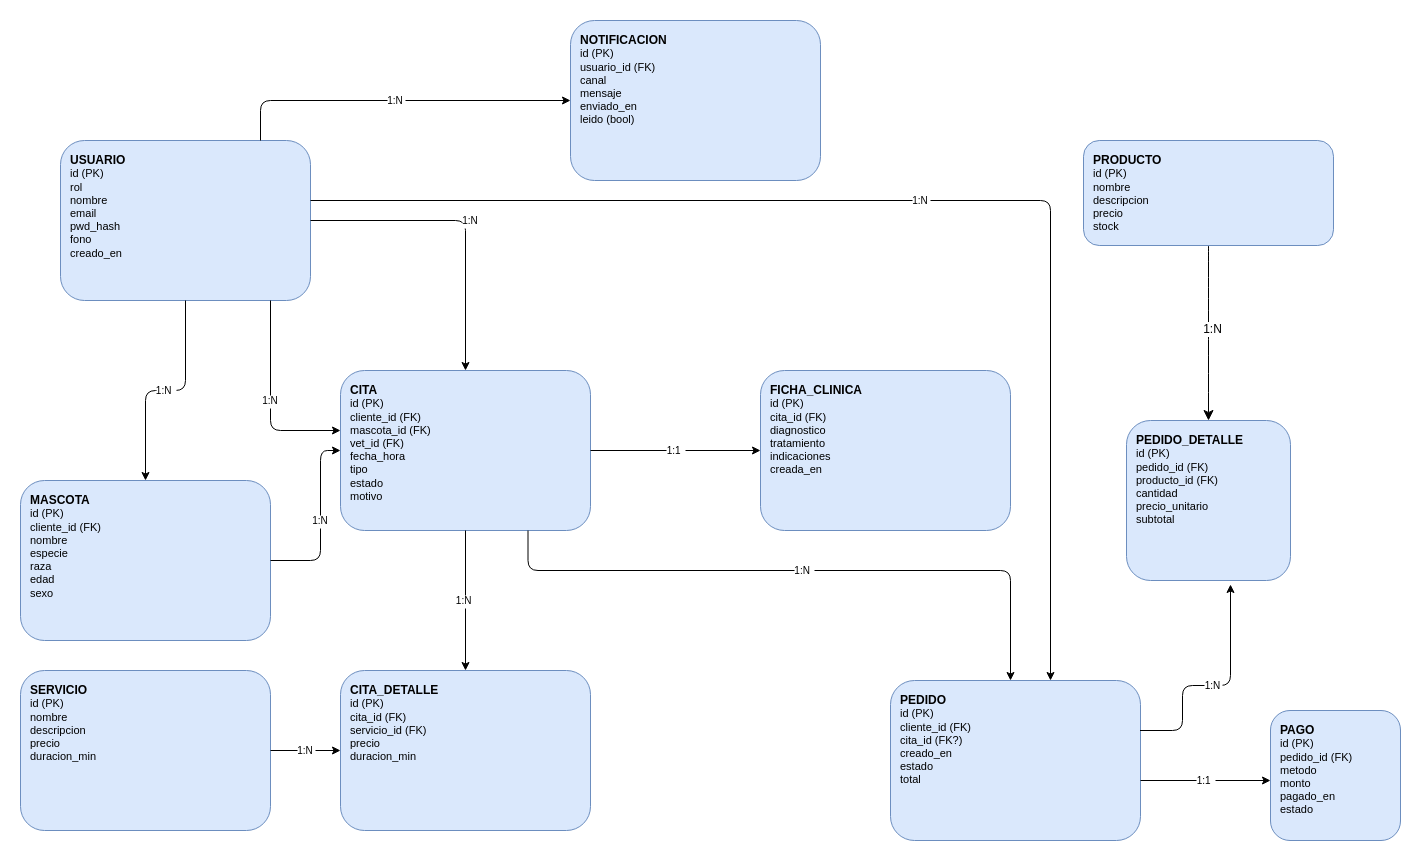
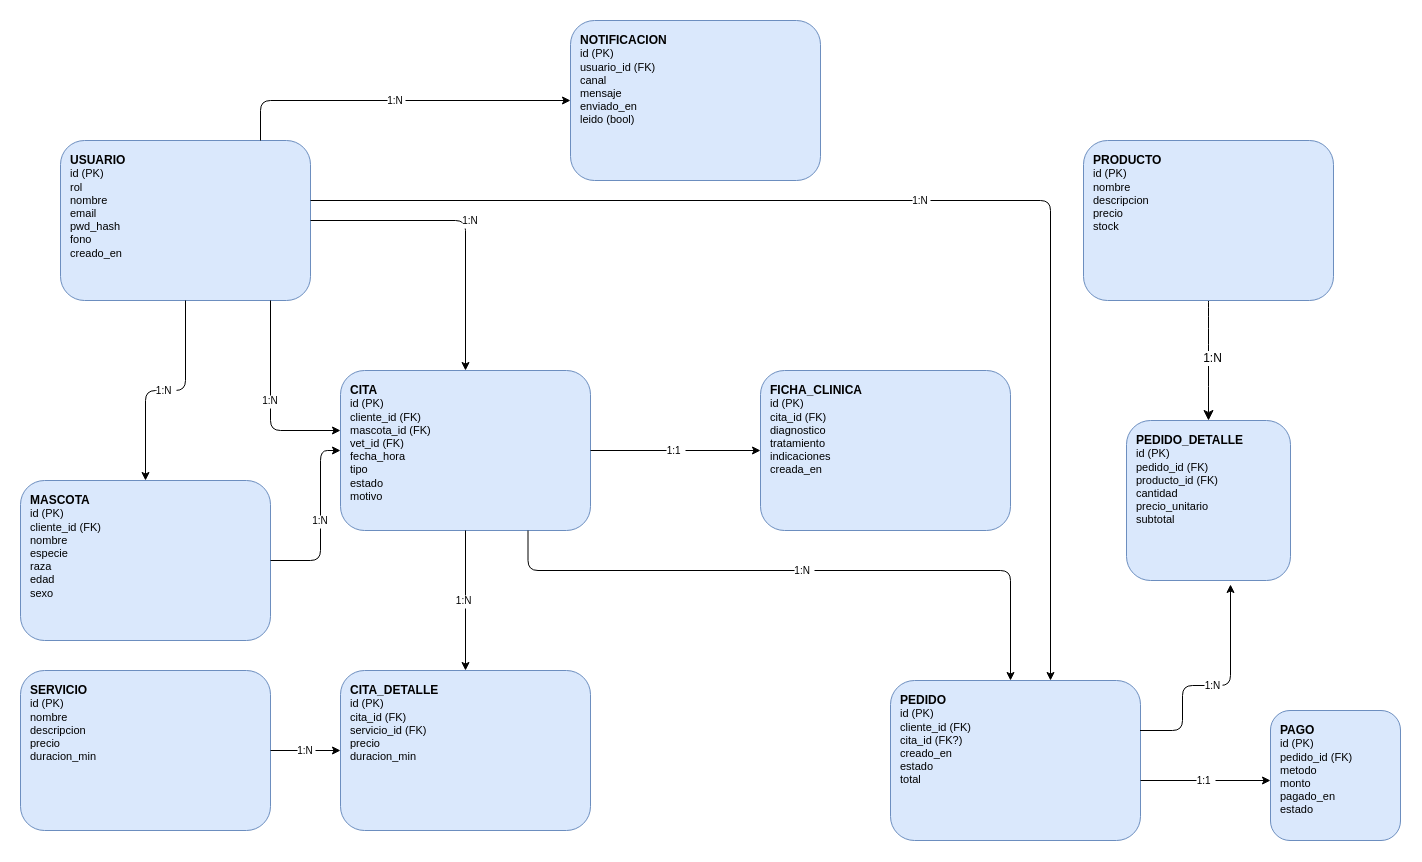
node "PRODUCTO id (PK) nombre descripcion precio stock": size 250x105 -> 250x160
